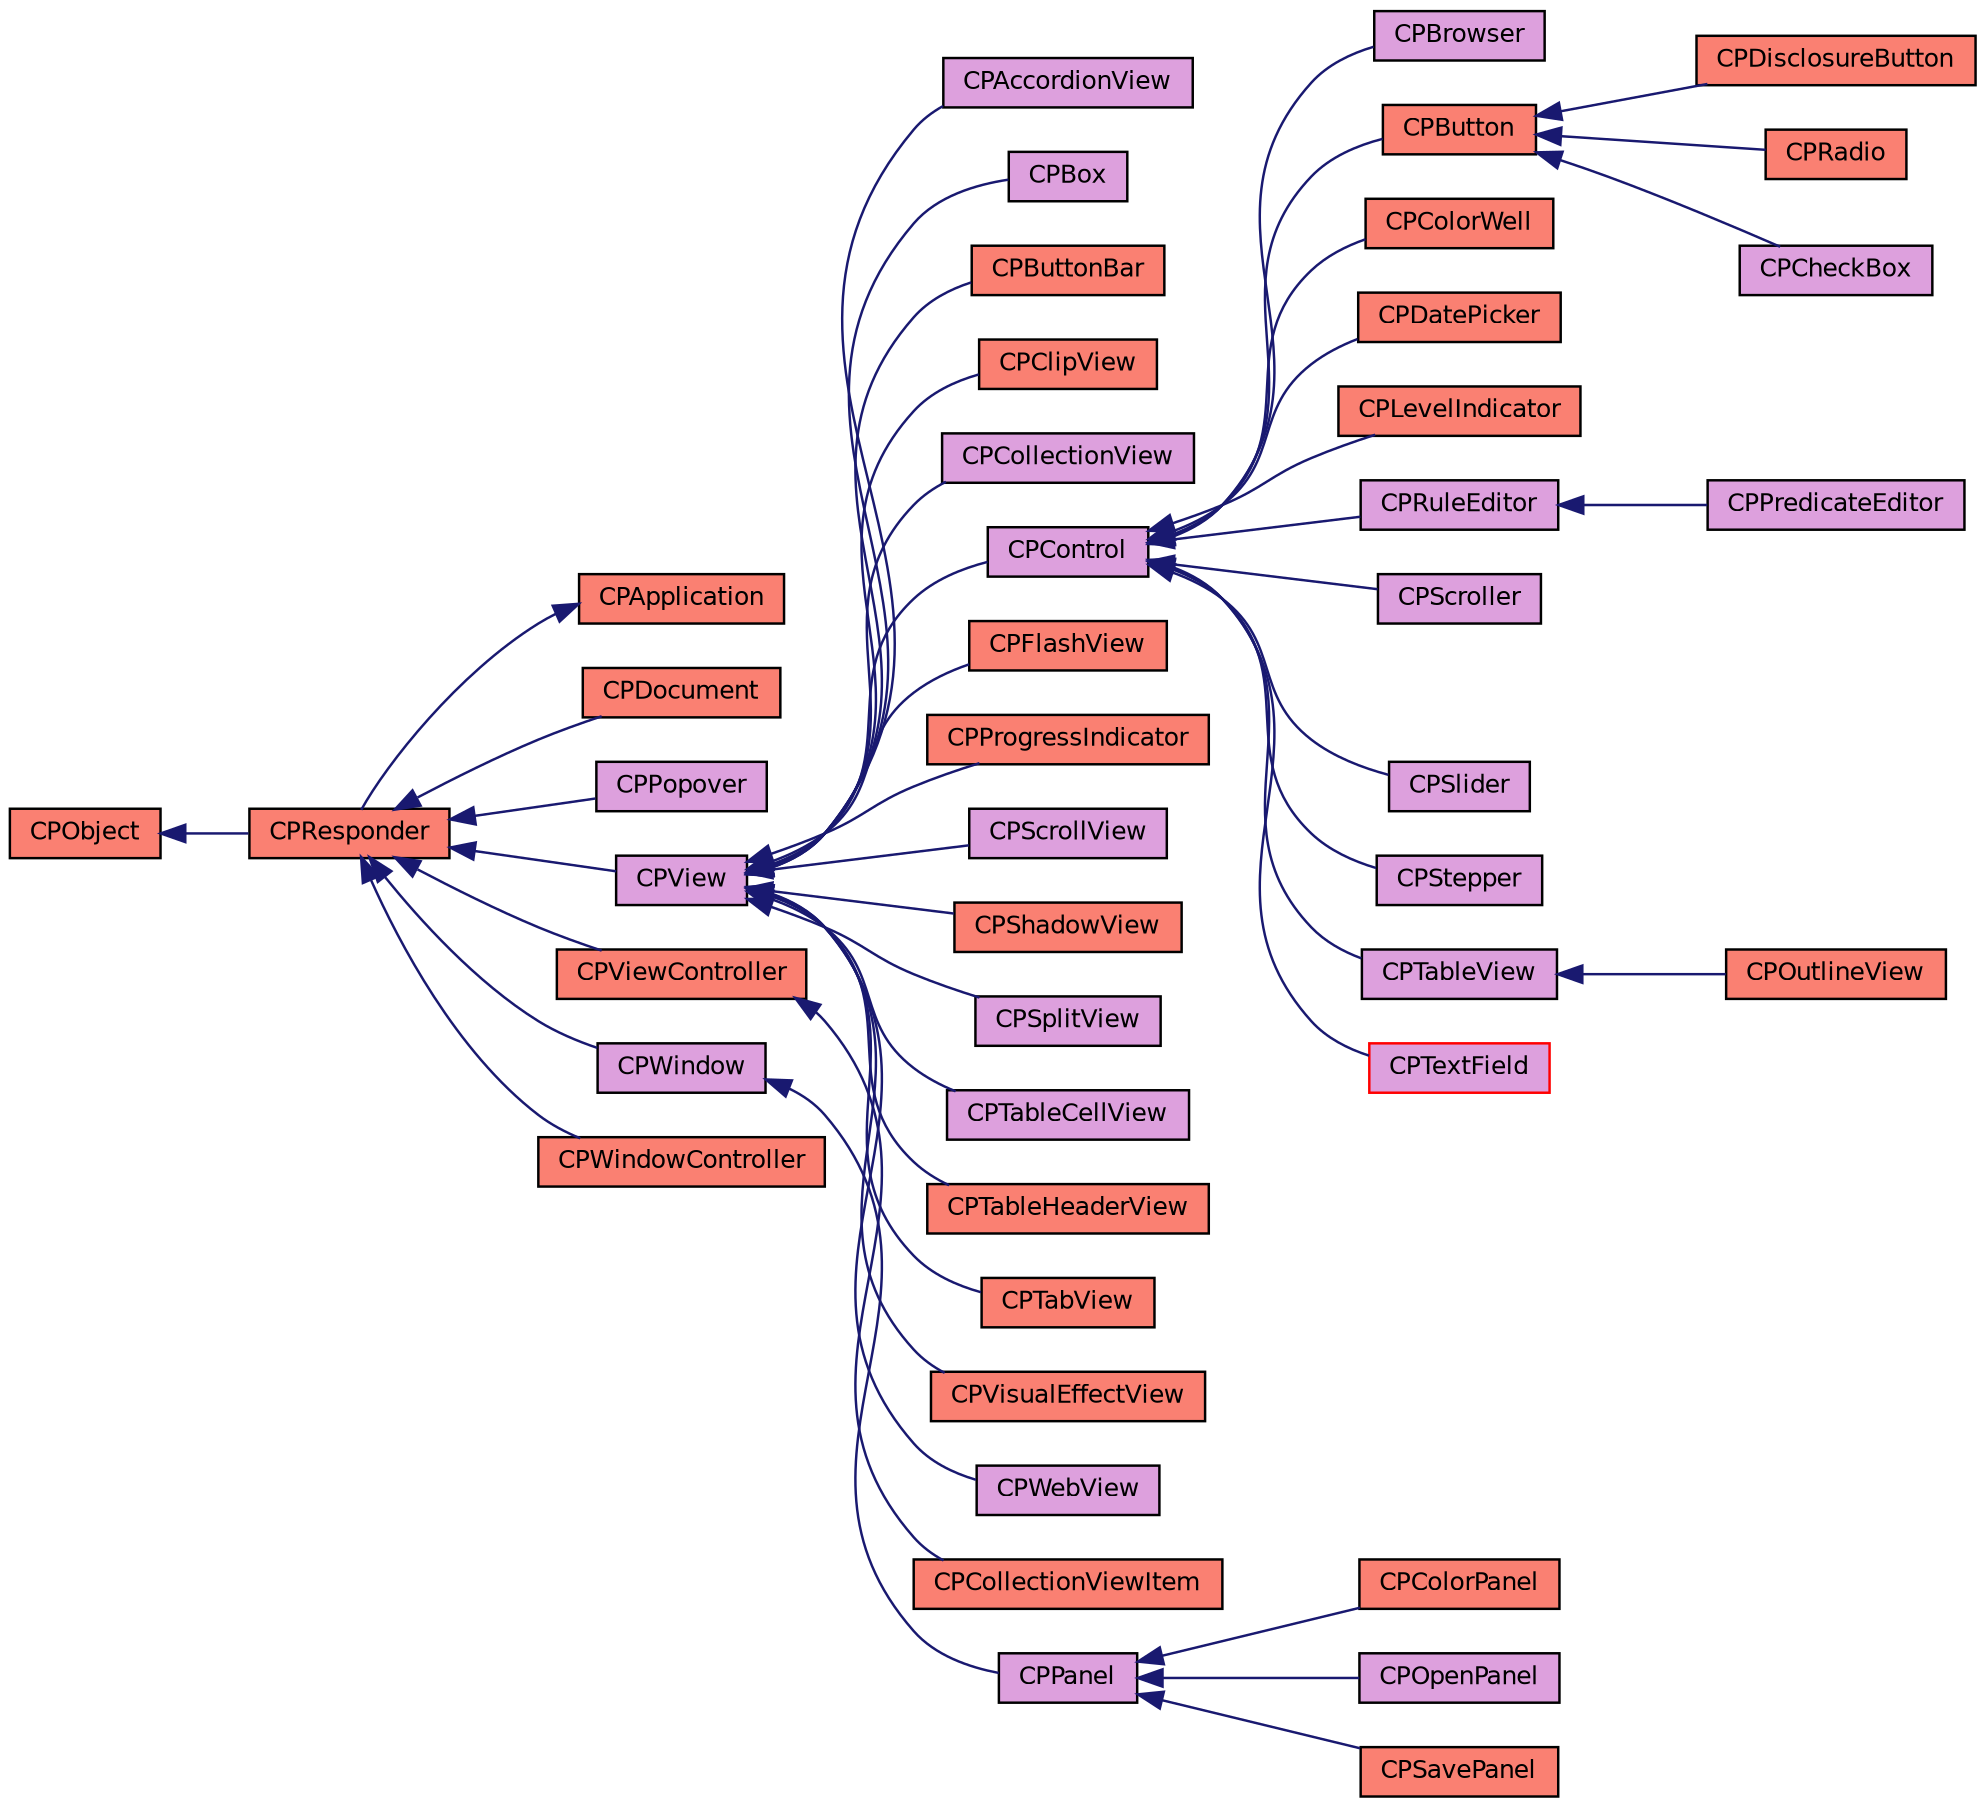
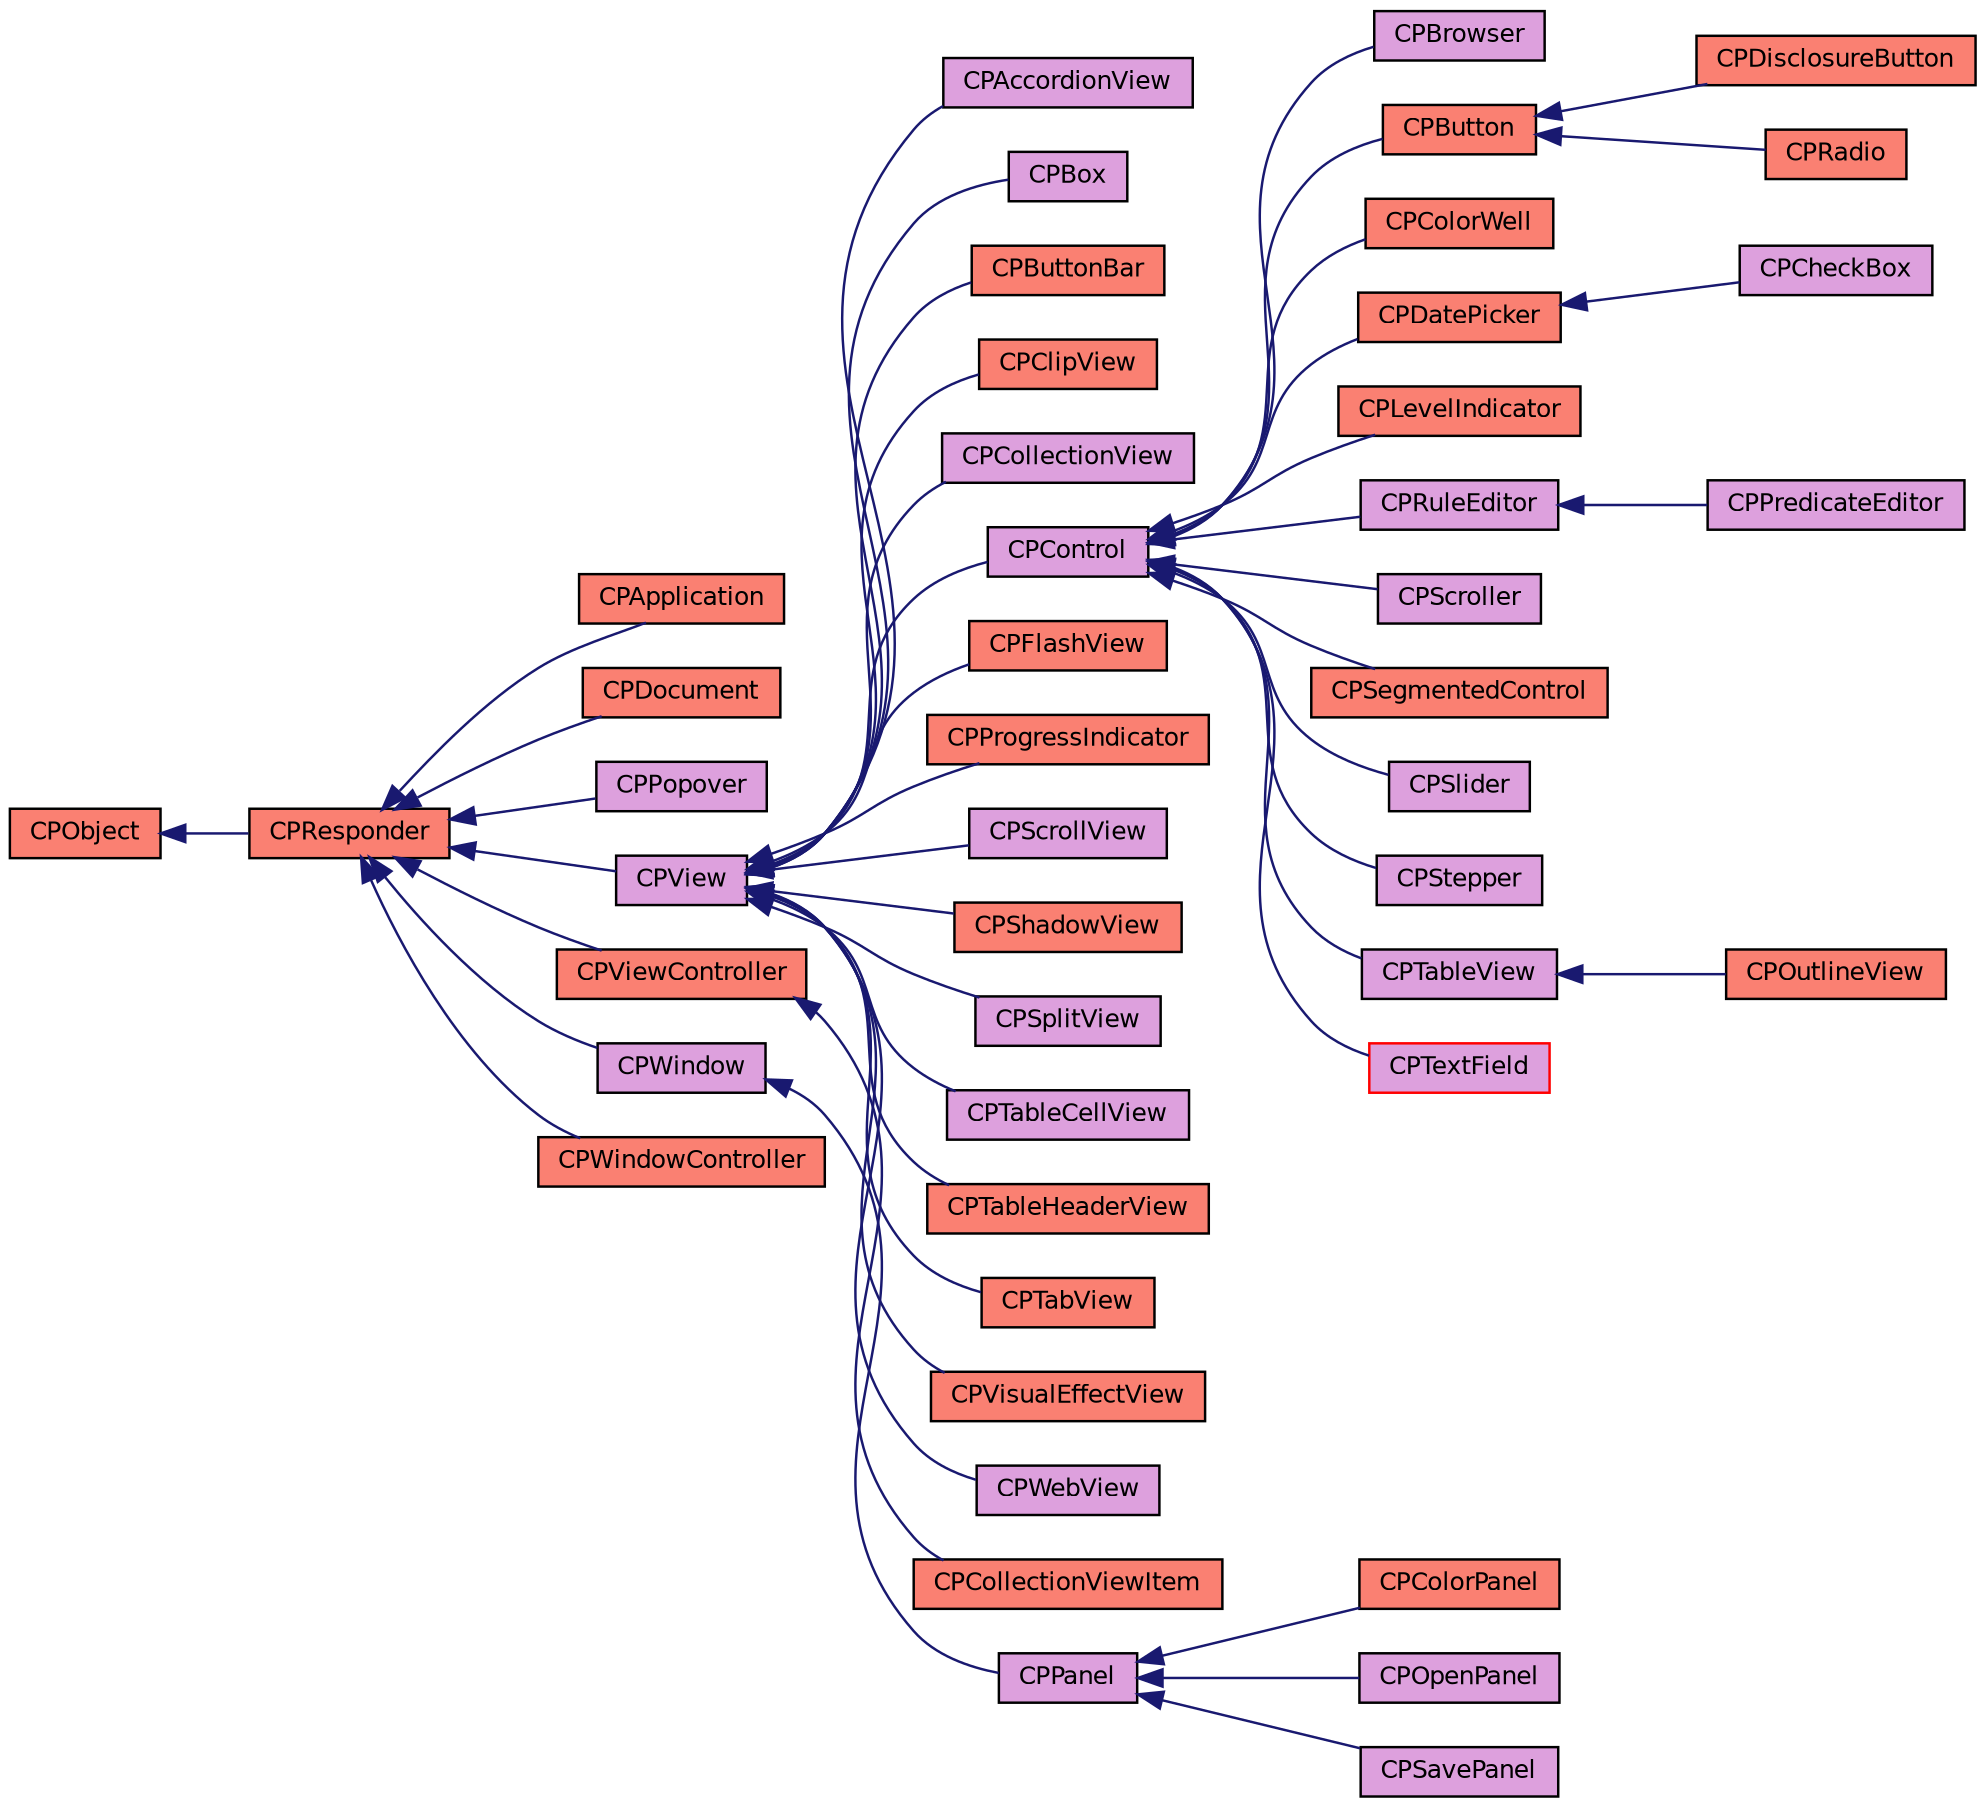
edge "CPCheckBox" -> "CPButton": now "CPCheckBox" -> "CPDatePicker"
node "CPSegmentedControl": added
edge "CPResponder" -> "CPApplication": reversed
node "CPSavePanel": fillcolor salmon -> plum
